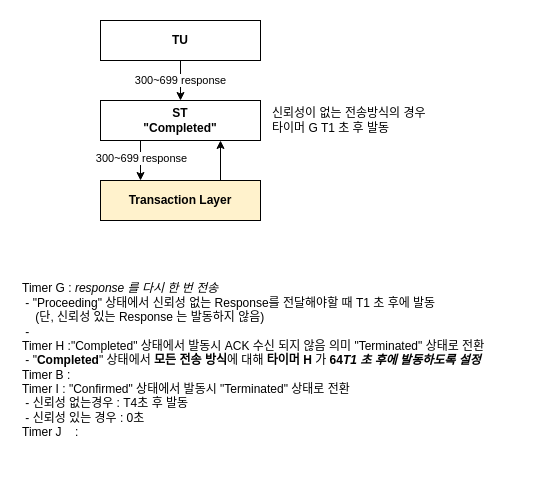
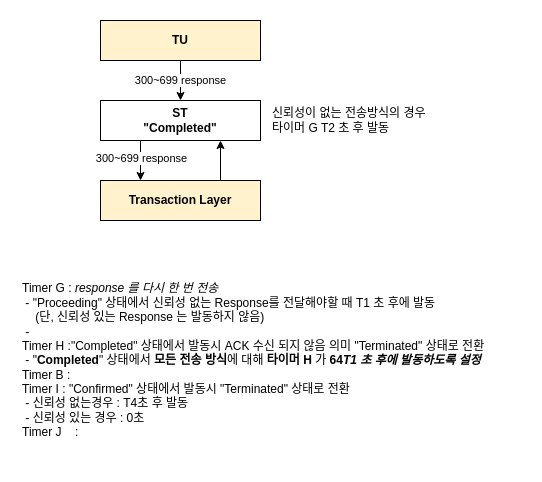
node "TU": fillcolor #ffffff -> #fff2cc
node "신뢰성이 없는 전송방식의 경우 타이머 G T1 초 후 발동": label "신뢰성이 없는 전송방식의 경우 타이머 G T1 초 후 발동" -> "신뢰성이 없는 전송방식의 경우 타이머 G T2 초 후 발동"
